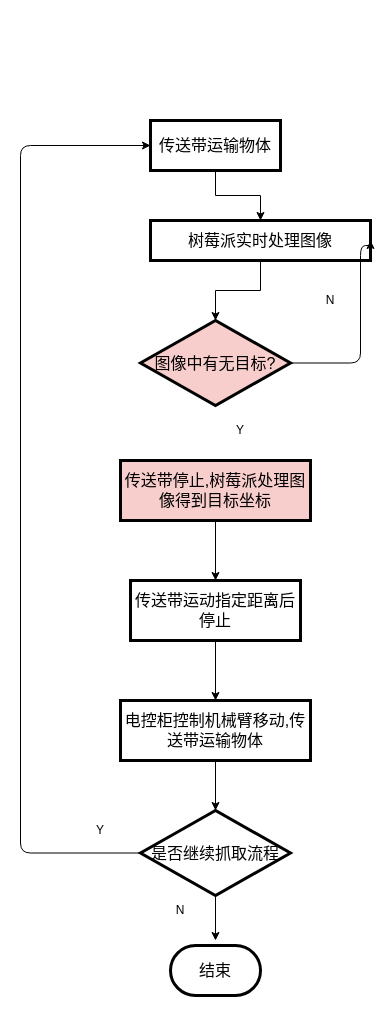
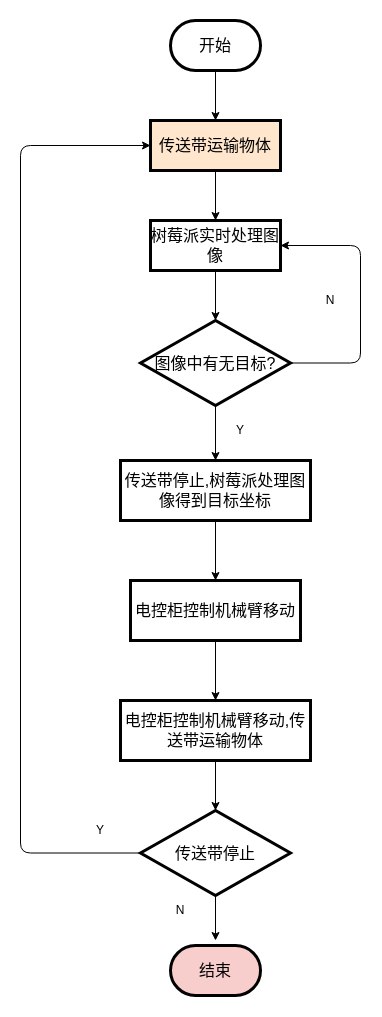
node "开始": added
edge "开始" -> "传送带运输物体": added
node "传送带运输物体": fillcolor #ffffff -> #ffe6cc
node "树莓派实时处理图像": size 220x40 -> 130x50
node "图像中有无目标?": fillcolor #f8cecc -> #ffffff
edge "图像中有无目标?" -> "传送带停止,树莓派处理图像得到目标坐标": added
node "传送带停止,树莓派处理图像得到目标坐标": fillcolor #f8cecc -> #ffffff
node "传送带运动指定距离后停止": label "传送带运动指定距离后停止" -> "电控柜控制机械臂移动"
node "是否继续抓取流程": label "是否继续抓取流程" -> "传送带停止"
node "结束": fillcolor #ffffff -> #f8cecc
